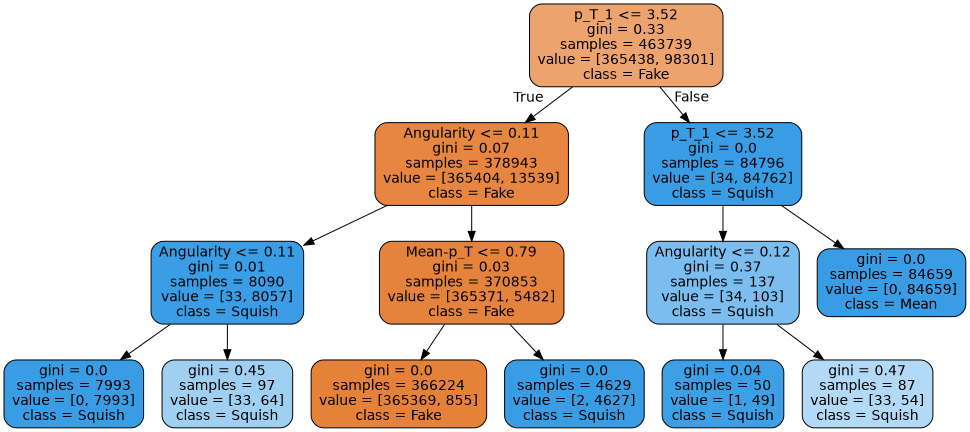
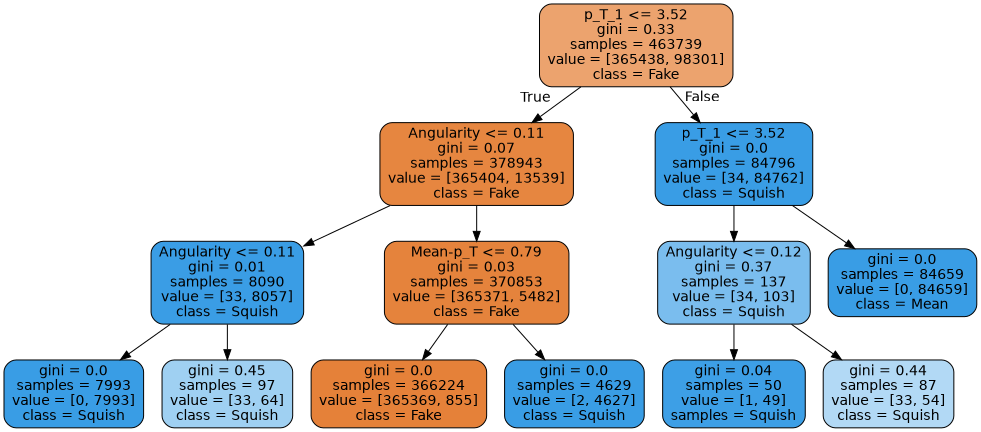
node "gini = 0.04 samples = 50 value = [1, 49] class = Squish": label "gini = 0.04 samples = 50 value = [1, 49] class = Squish" -> "gini = 0.04 samples = 50 value = [1, 49] samples = Squish"
node "gini = 0.47 samples = 87 value = [33, 54] class = Squish": label "gini = 0.47 samples = 87 value = [33, 54] class = Squish" -> "gini = 0.44 samples = 87 value = [33, 54] class = Squish"
